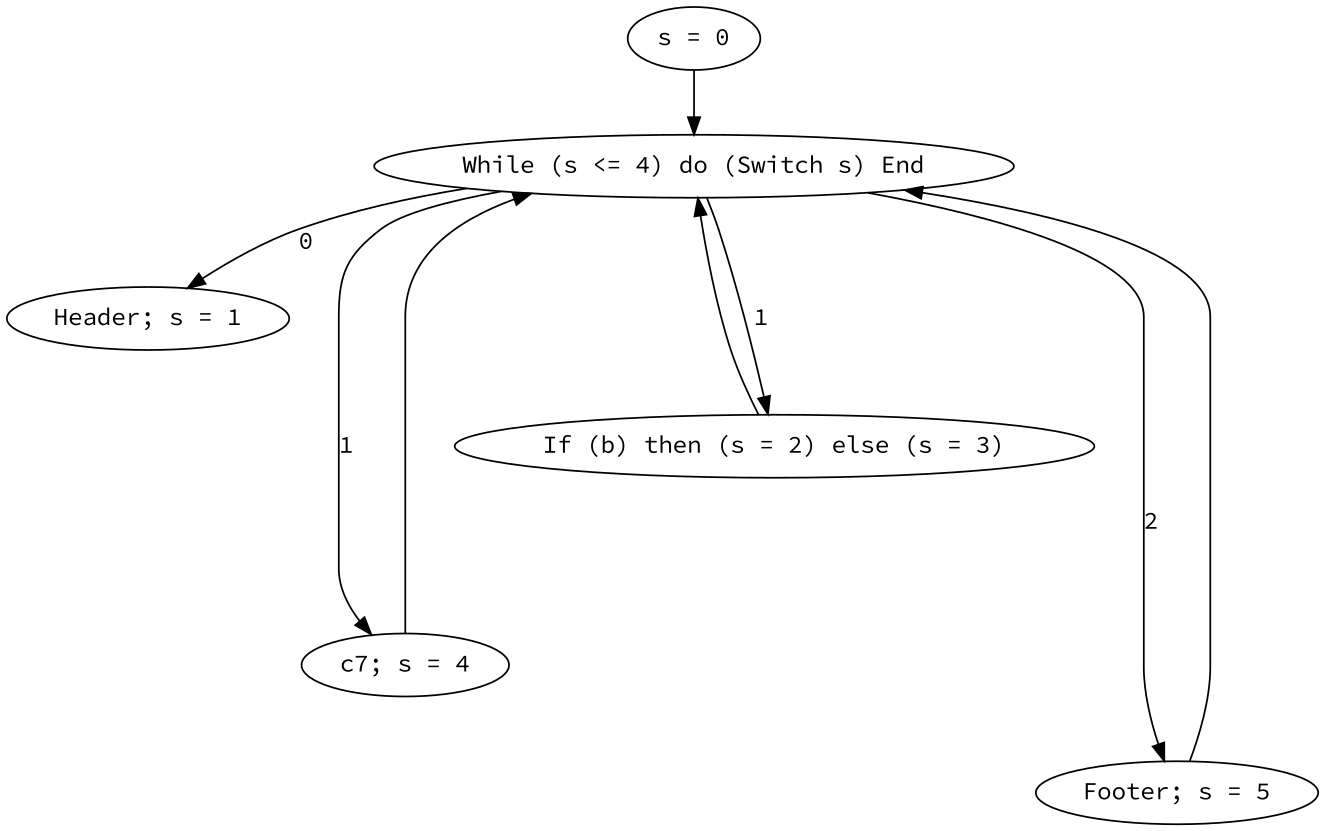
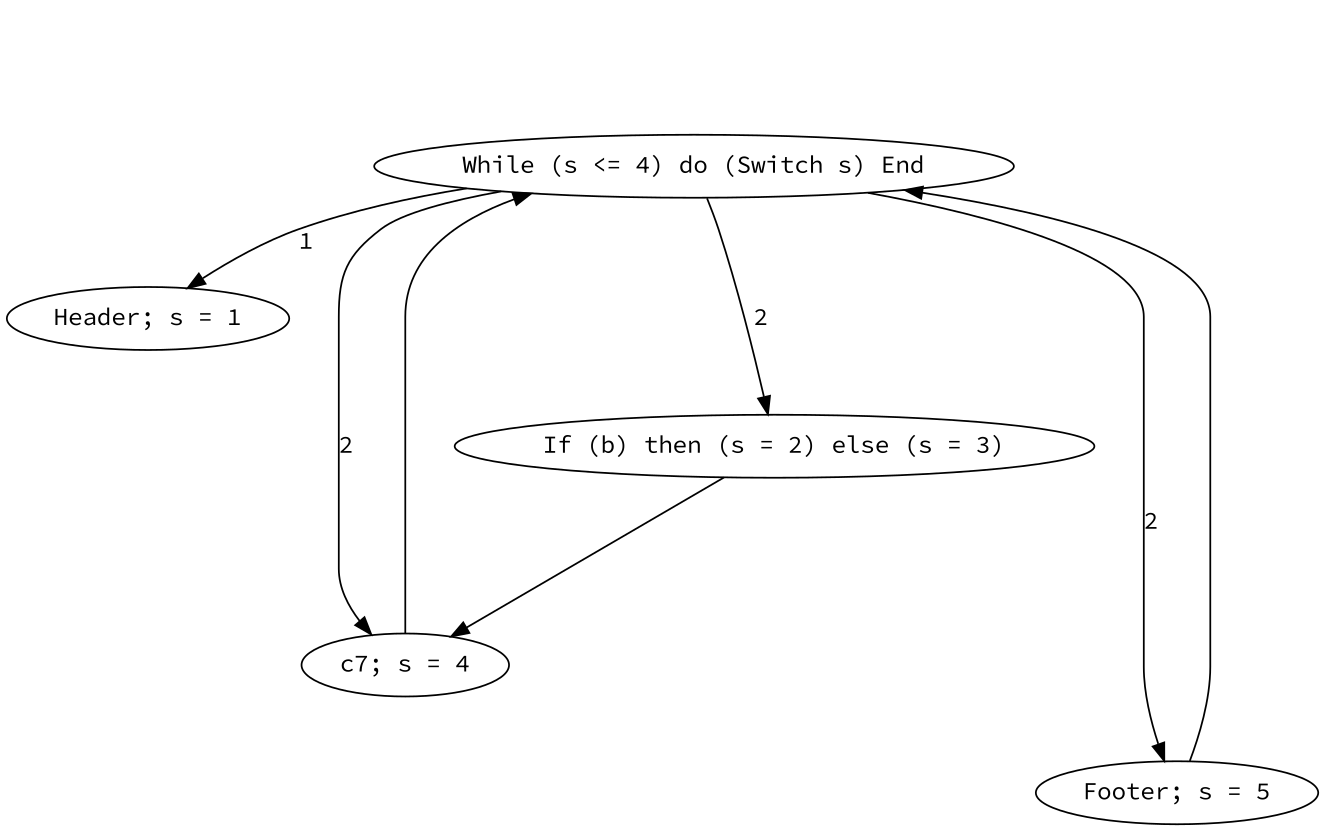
node "s = 0": removed
edge "While (s <= 4) do (Switch s) End" -> "Header; s = 1": label "0" -> "1"
edge "If (b) then (s = 2) else (s = 3)" -> "While (s <= 4) do (Switch s) End": now "If (b) then (s = 2) else (s = 3)" -> "c7; s = 4"
edge "While (s <= 4) do (Switch s) End" -> "If (b) then (s = 2) else (s = 3)": label "1" -> "2"
edge "While (s <= 4) do (Switch s) End" -> "c7; s = 4": label "1" -> "2"
